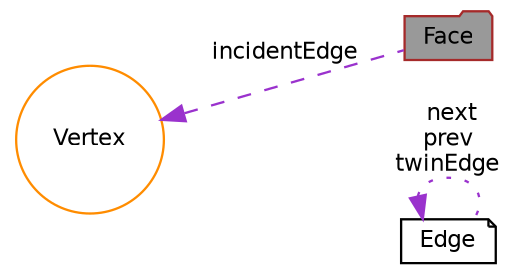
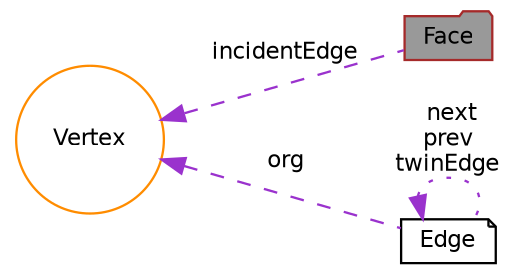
edge "Edge" -> "Vertex": added, label "org"
